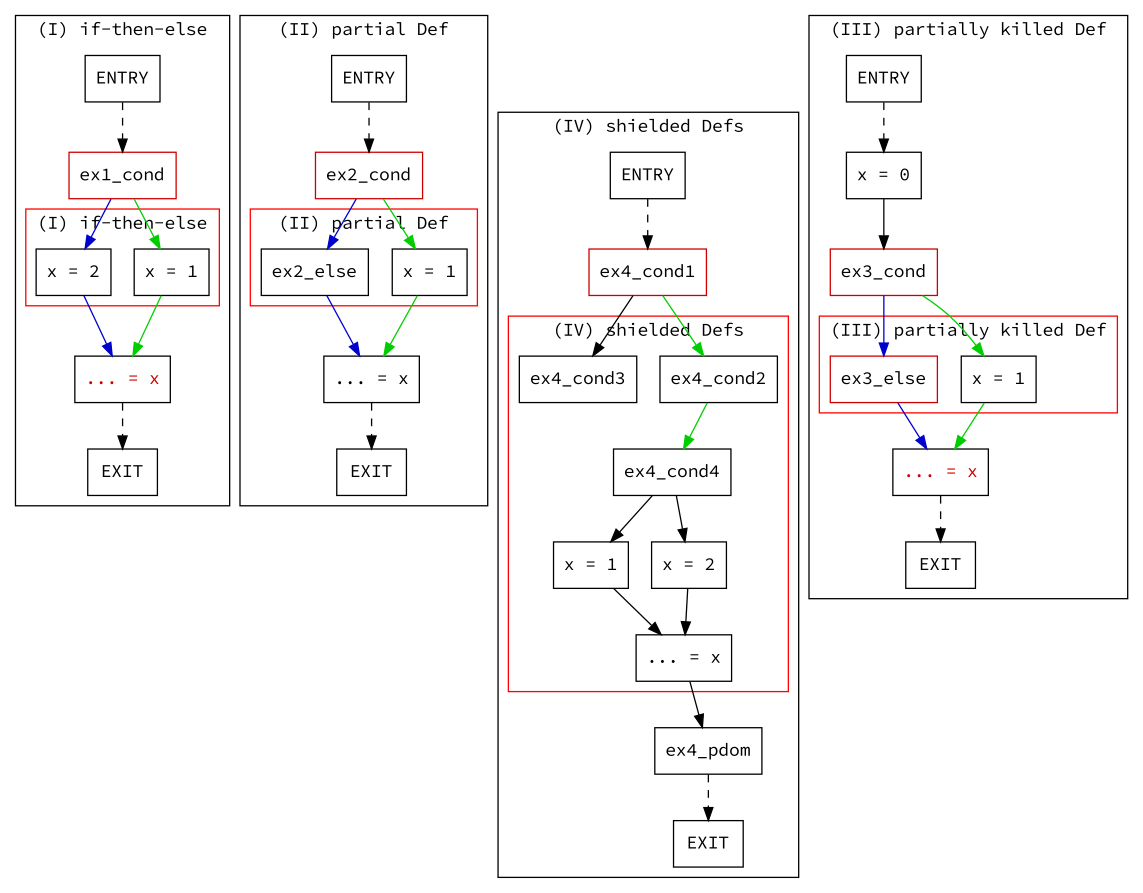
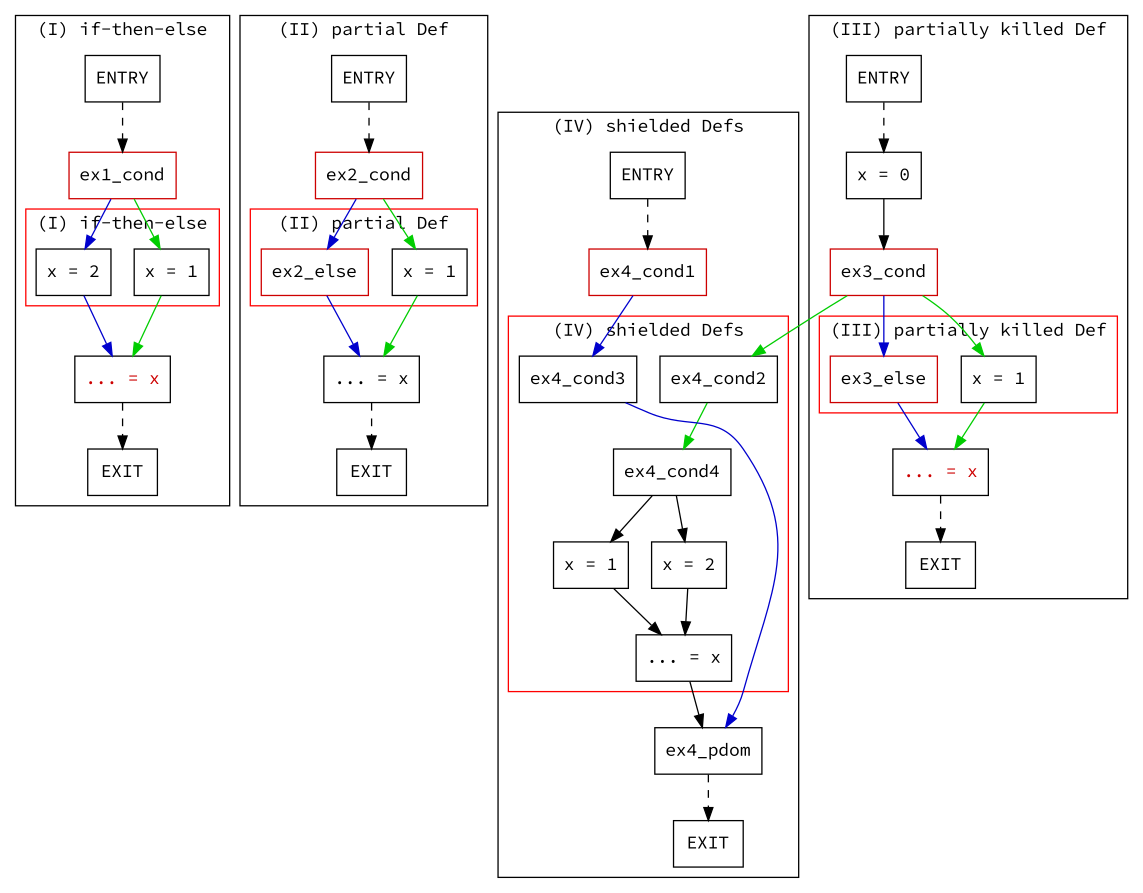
node "ex2_else": color black -> red3
edge "ex4_cond1" -> "ex4_cond3": color black -> blue3
edge "ex4_cond1" -> "ex4_cond2": now "ex3_cond" -> "ex4_cond2"
edge "ex4_cond3" -> "ex4_pdom": added
